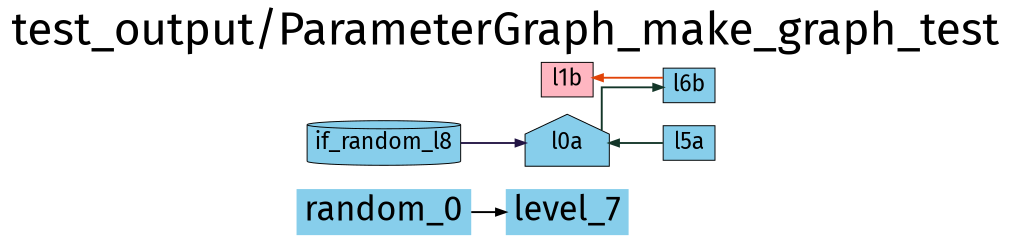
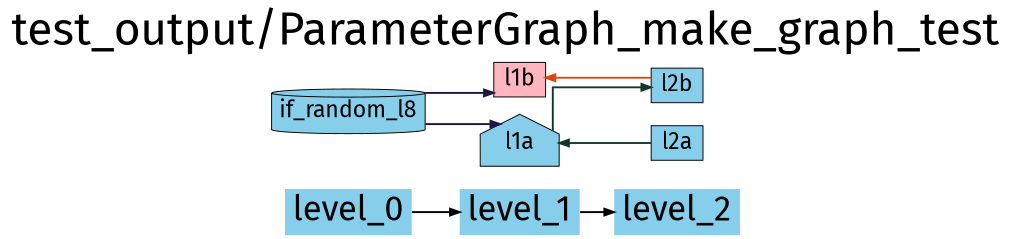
node "l6b": label "l6b" -> "l2b"
edge "if_random_l8" -> "l1b": added
node "l0a": label "l0a" -> "l1a"
node "l5a": label "l5a" -> "l2a"
node "random_0": label "random_0" -> "level_0"
node "level_7": label "level_7" -> "level_1"
node "level_2": added
